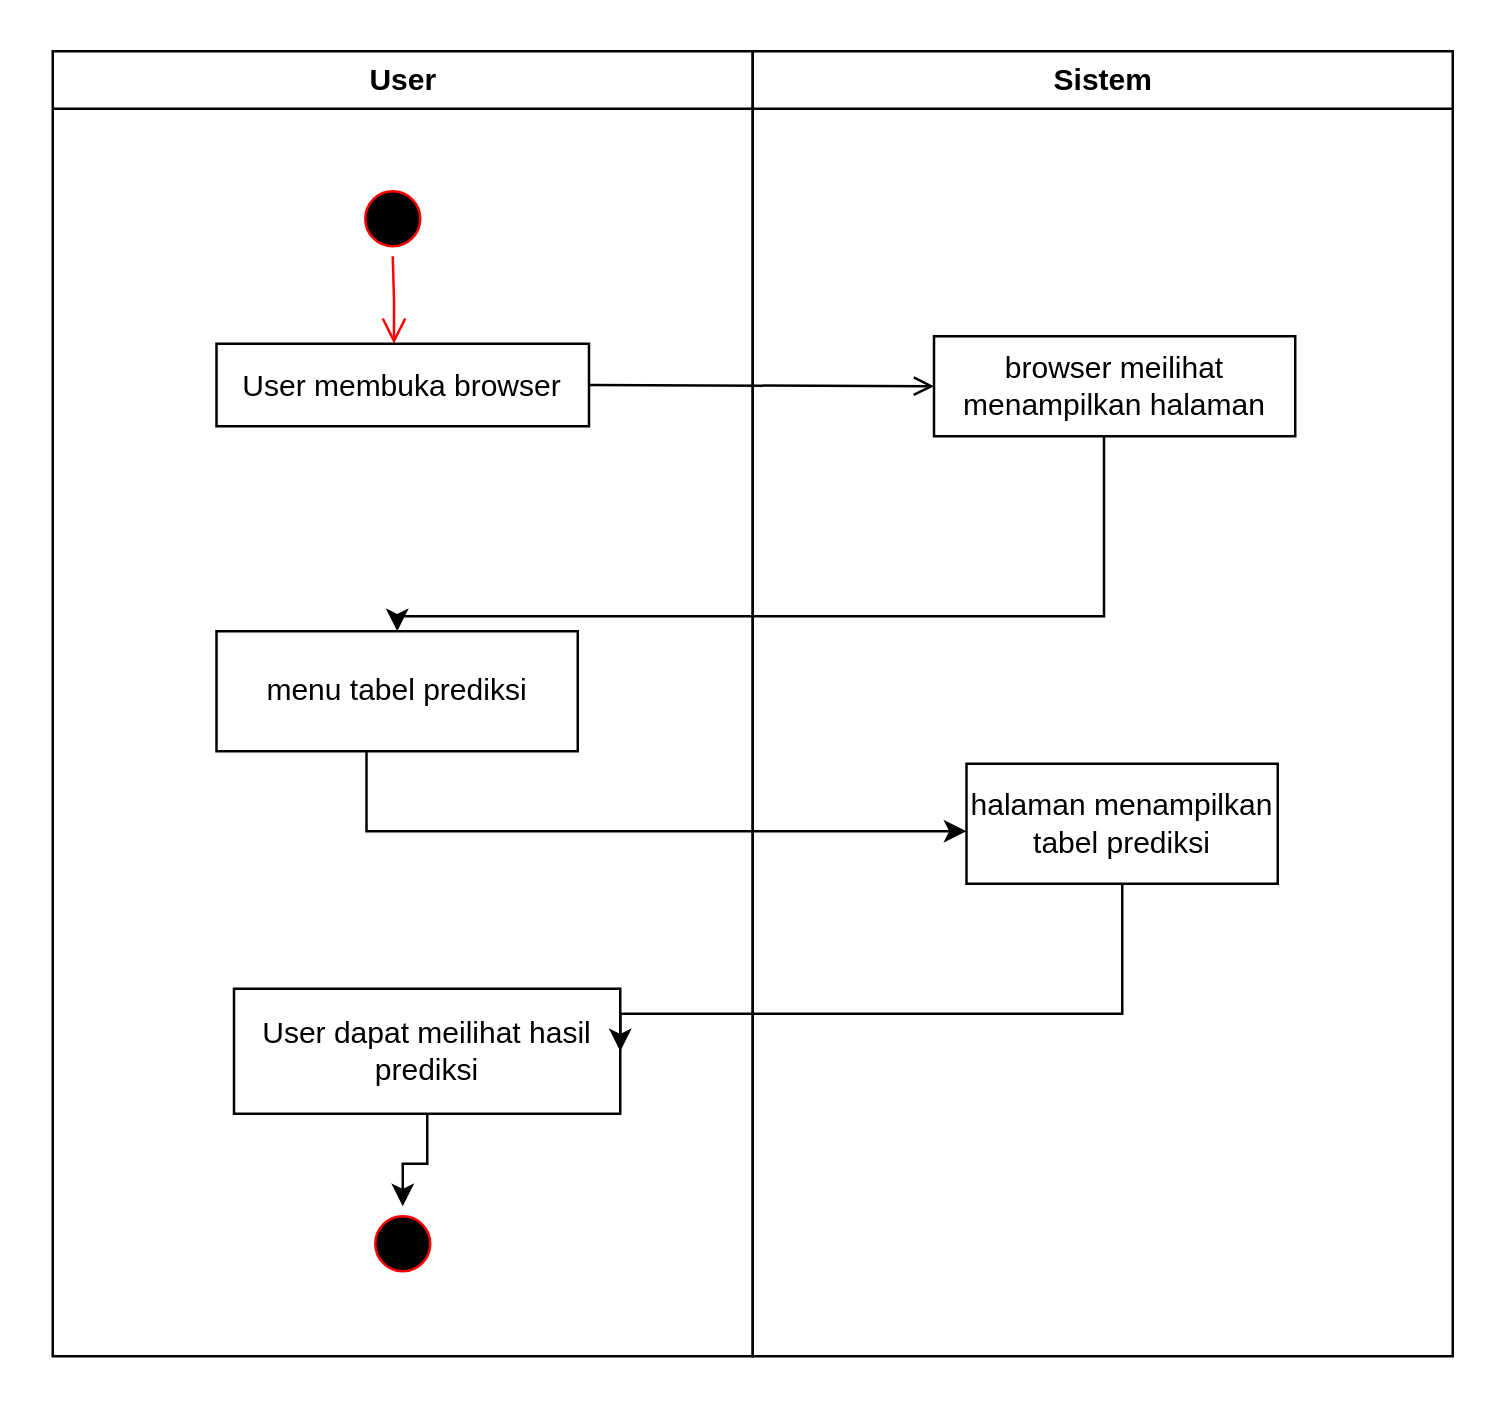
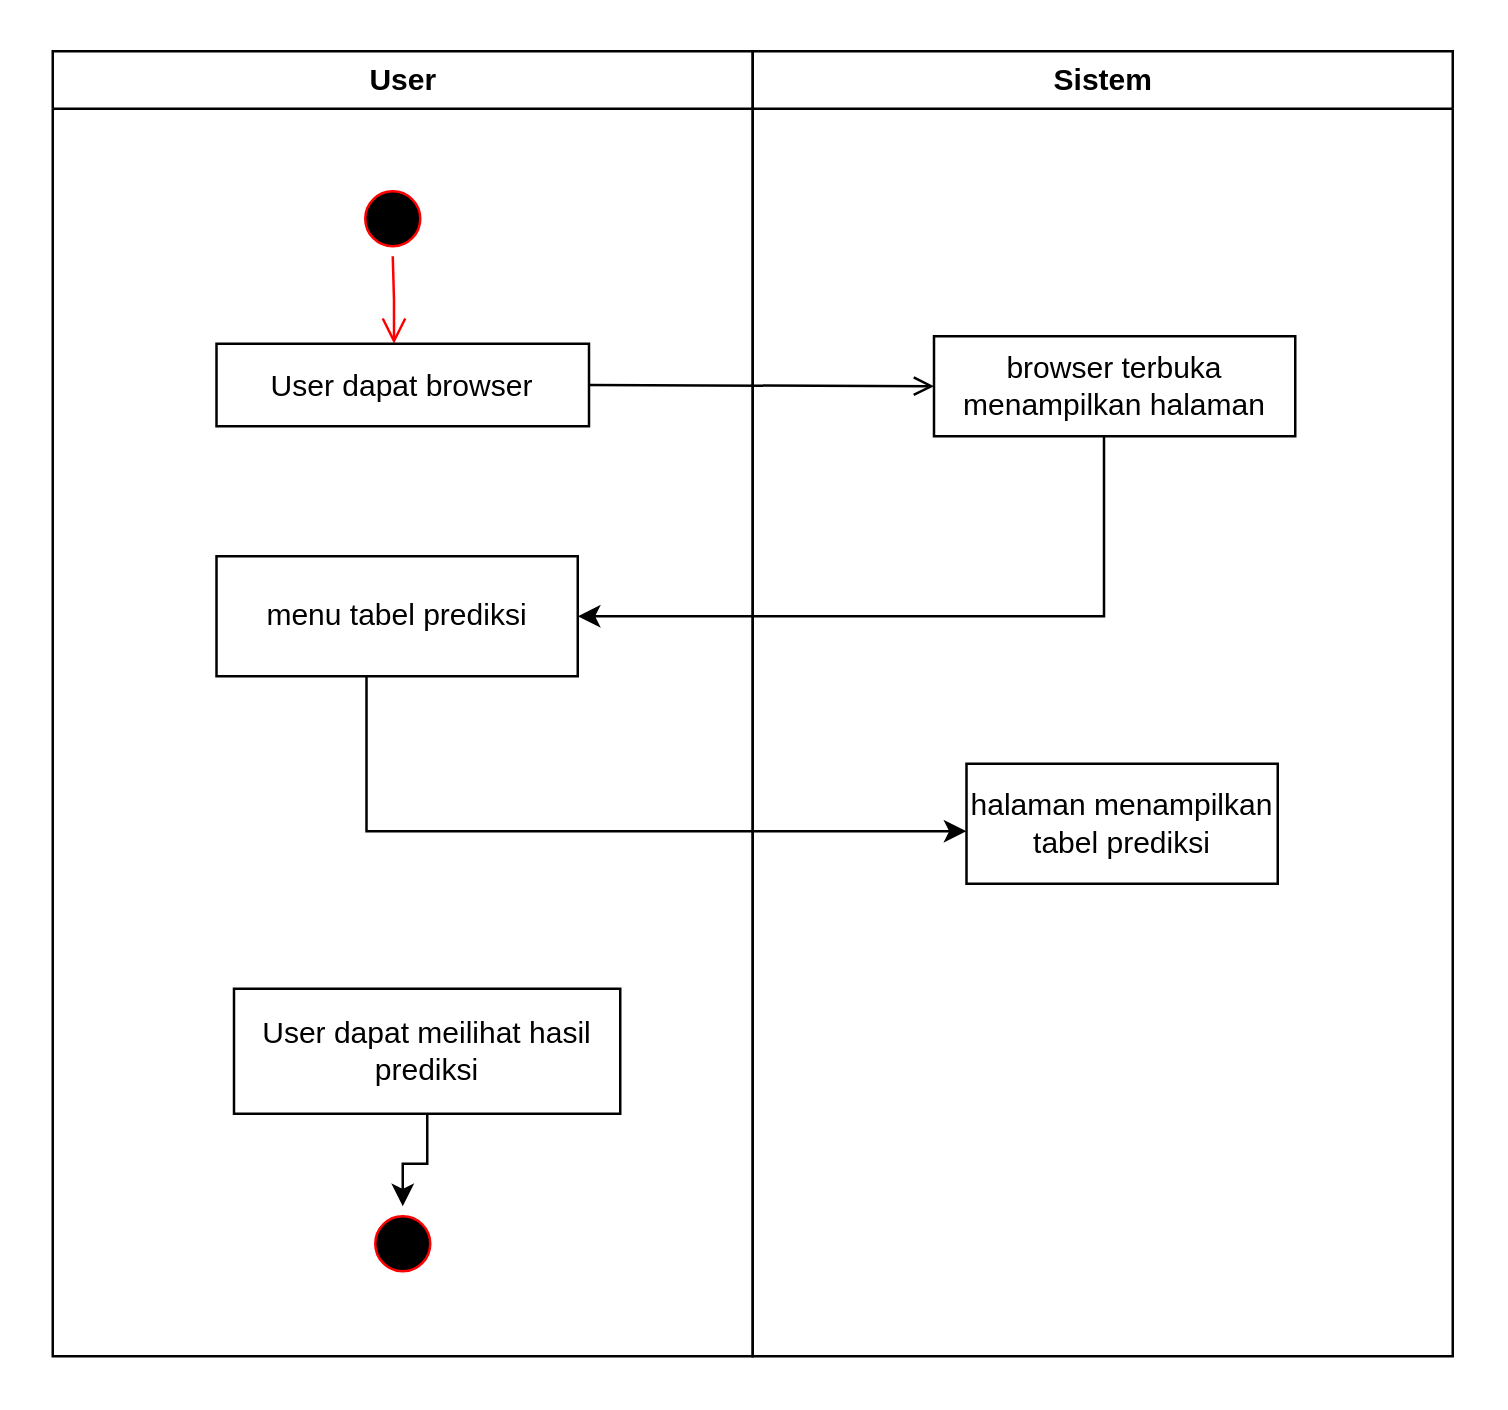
node "User membuka browser": label "User membuka browser" -> "User dapat browser"
node "browser meilihat menampilkan halaman": label "browser meilihat menampilkan halaman" -> "browser terbuka menampilkan halaman"
node "menu tabel prediksi": moved (397, 691) -> (397, 616)
edge "halaman menampilkan tabel prediksi" -> "User dapat meilihat hasil prediksi": removed
